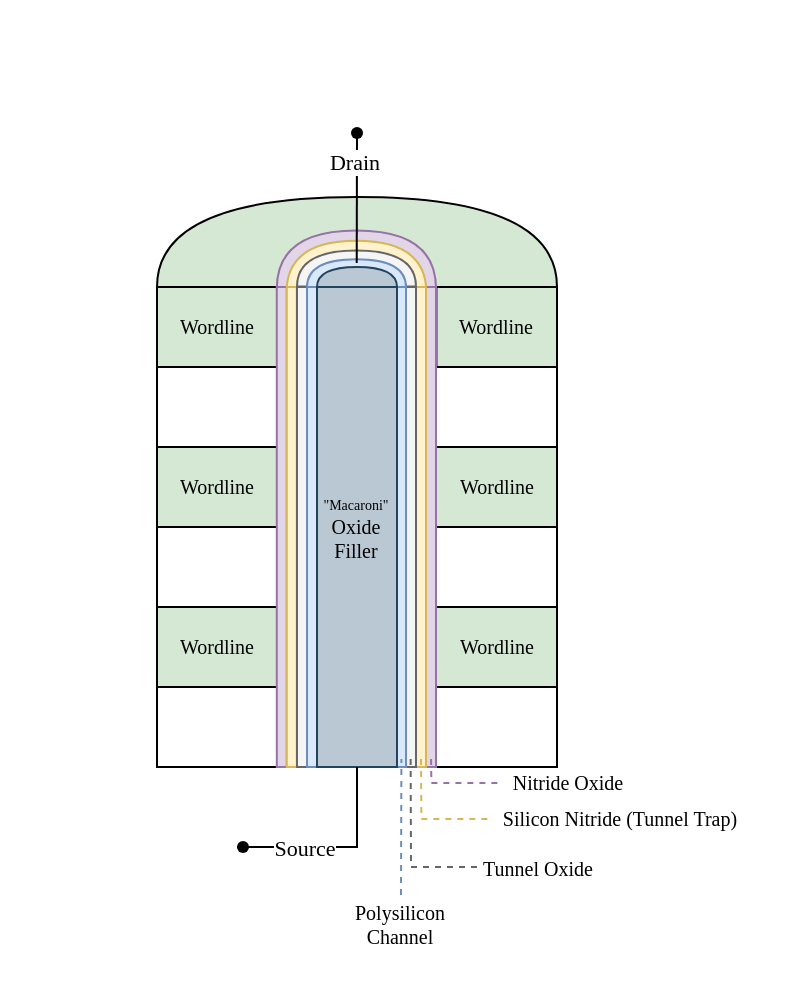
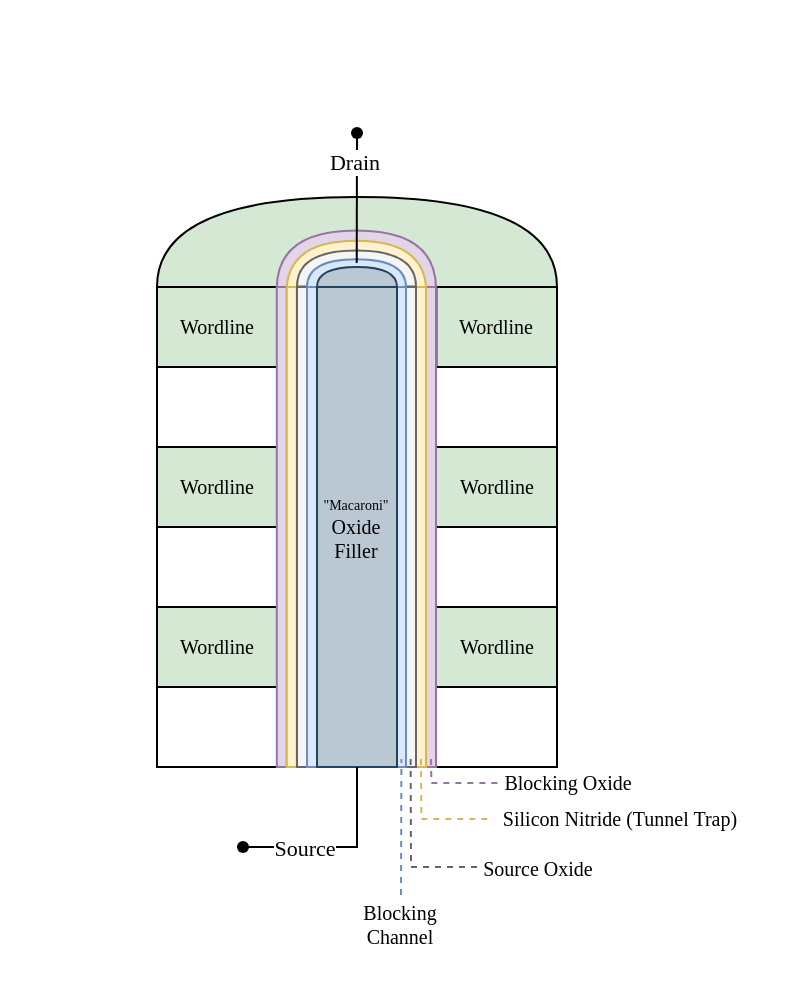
node "Nitride Oxide": label "Nitride Oxide" -> "Blocking Oxide"
node "Tunnel Oxide": label "Tunnel Oxide" -> "Source Oxide"
node "Polysilicon Channel": label "Polysilicon Channel" -> "Blocking Channel"
